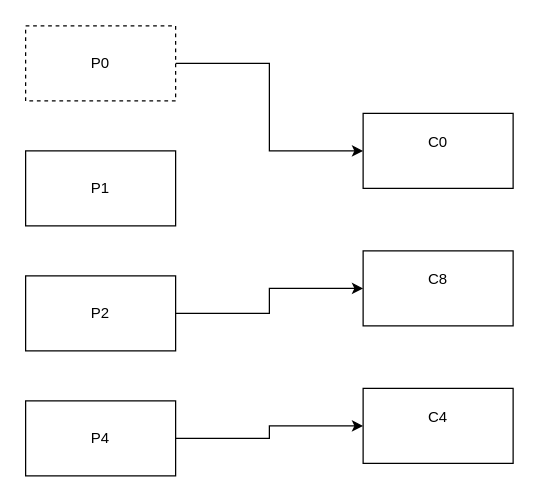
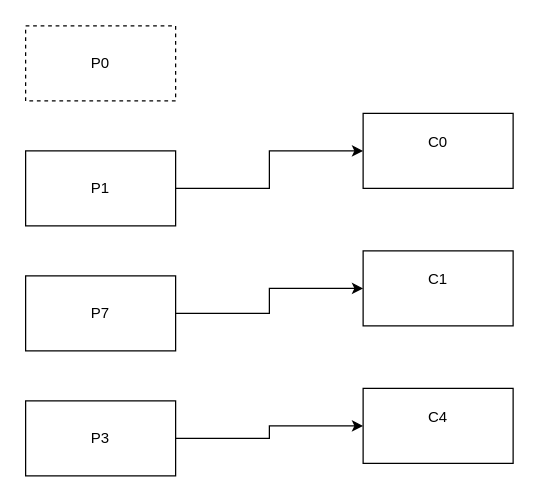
edge "P0" -> "C0": removed
edge "P1" -> "C0": added
node "C8": label "C8" -> "C1"
node "P2": label "P2" -> "P7"
node "P4": label "P4" -> "P3"
